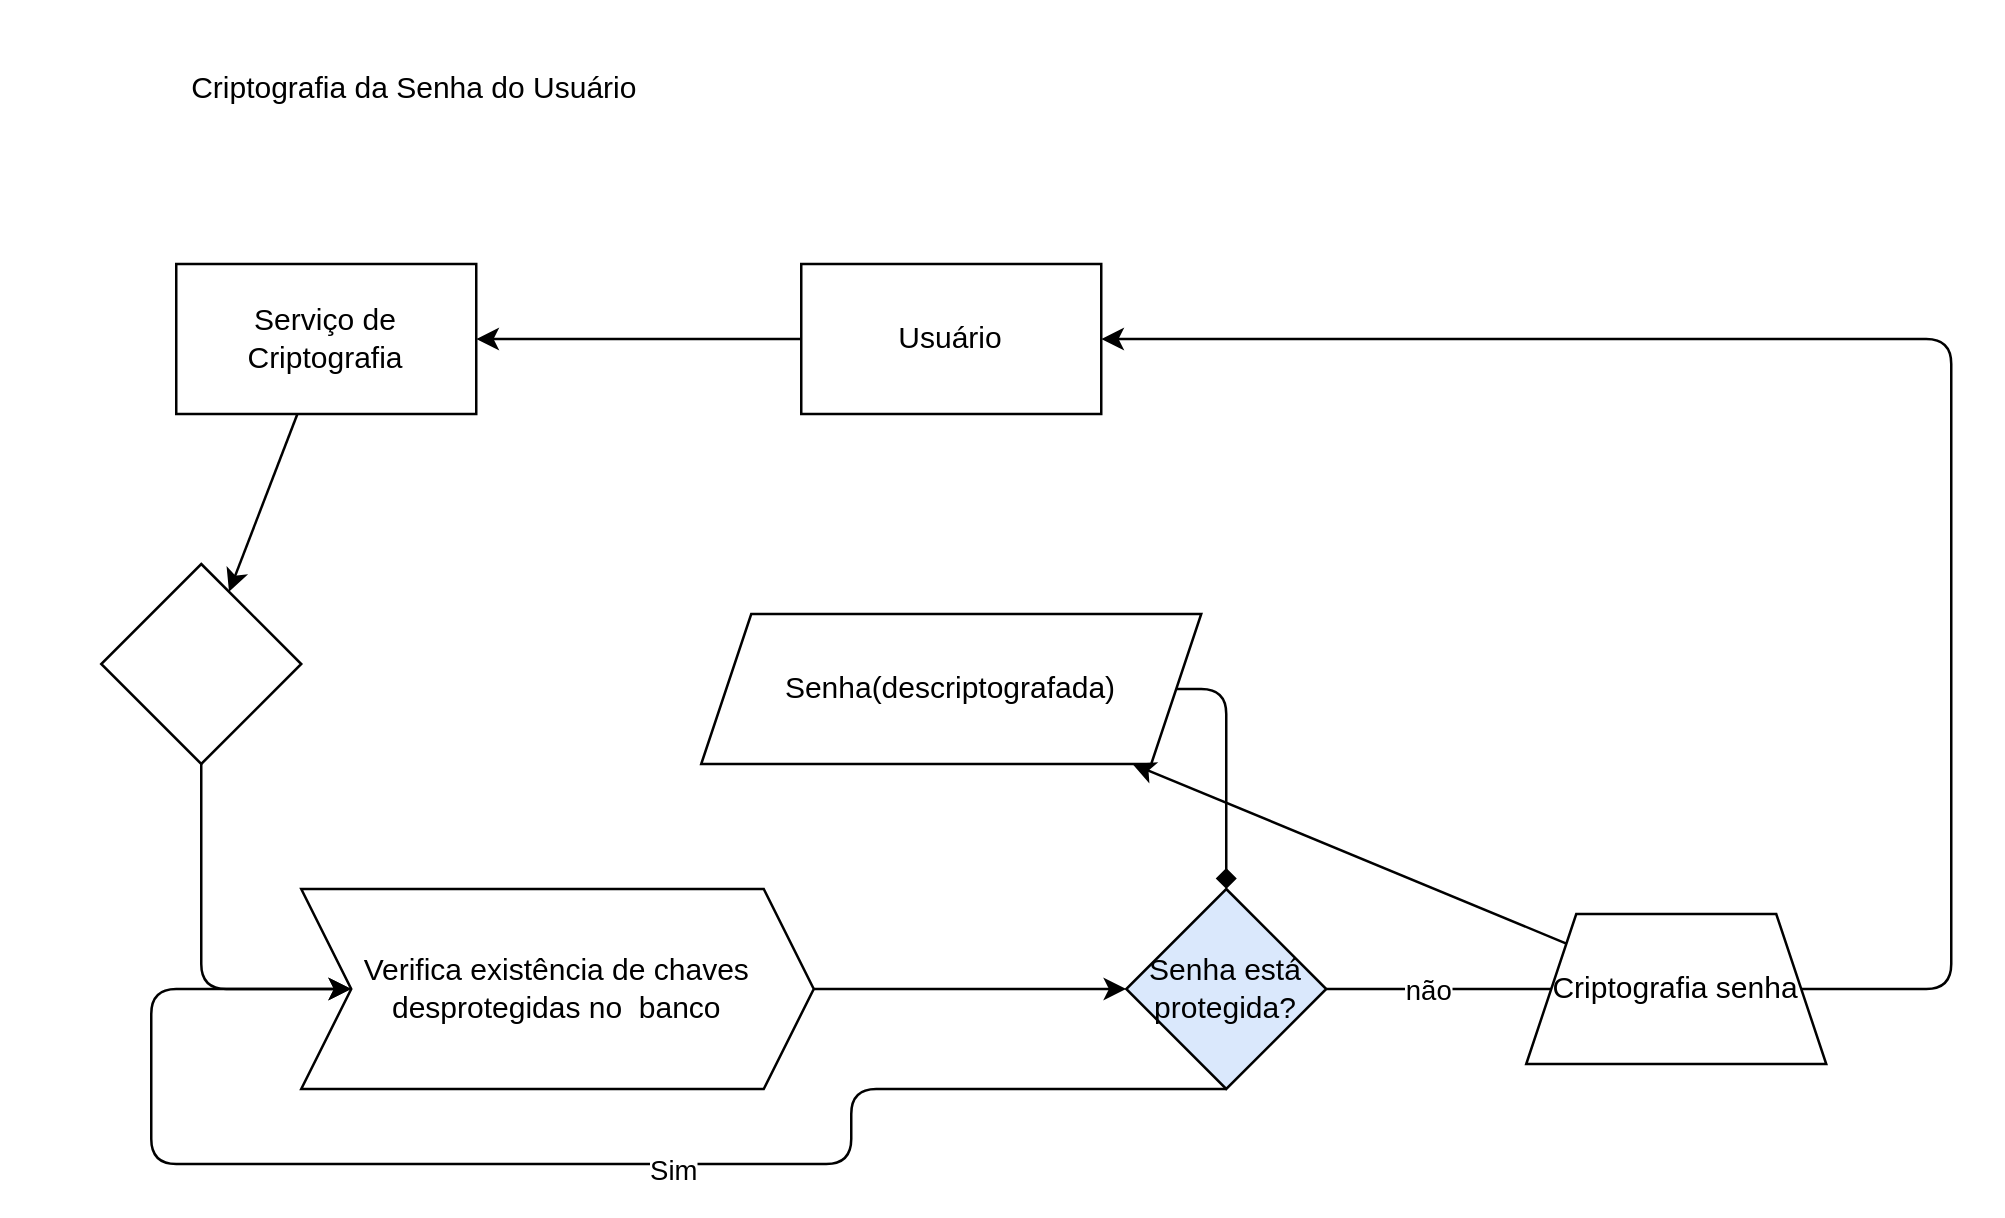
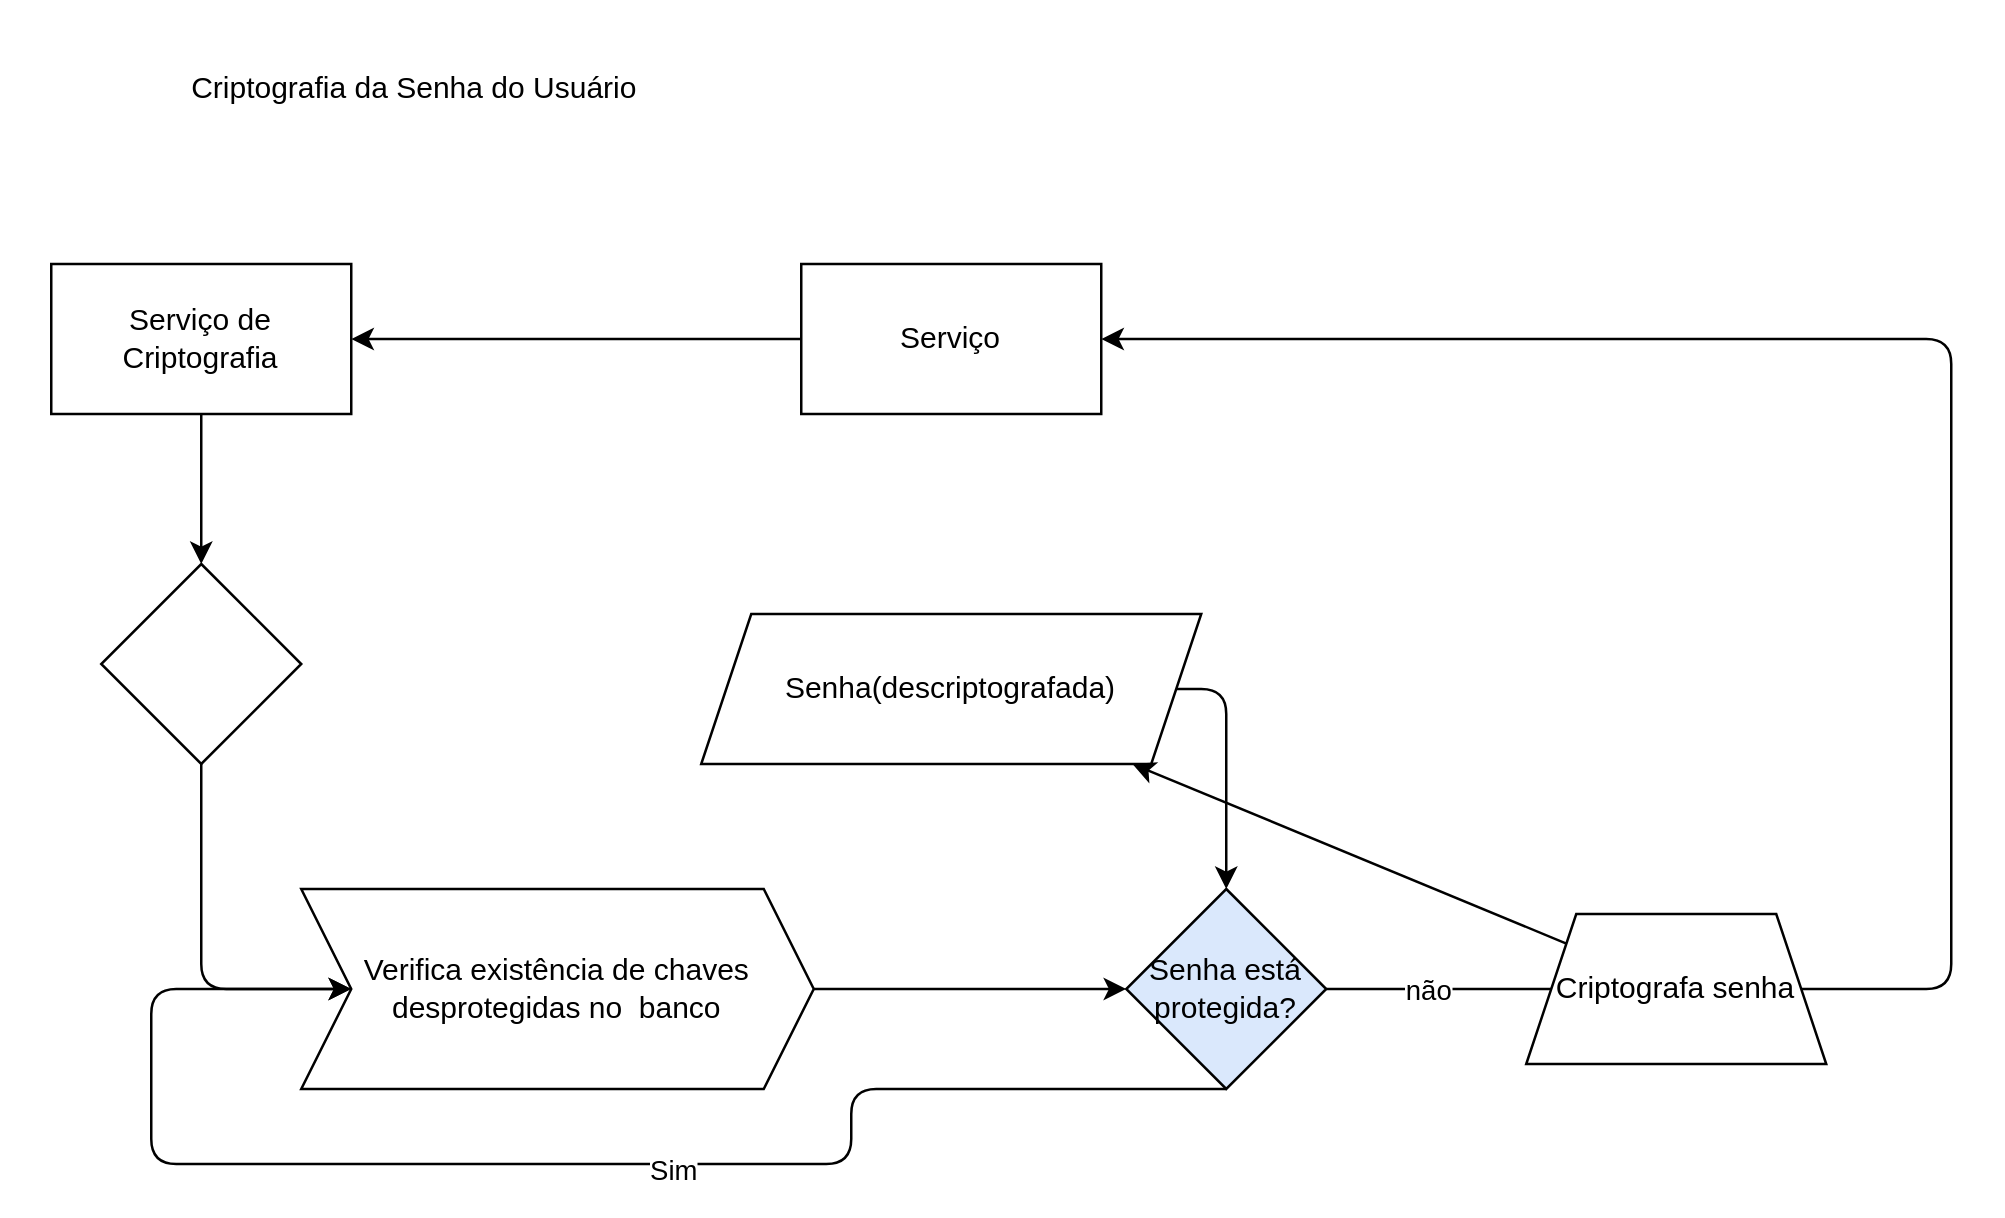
node "Serviço de Criptografia": moved (326, 339) -> (201, 339)
node "Usuário": label "Usuário" -> "Serviço"
edge "Senha(descriptografada)" -> "Senha está protegida?": arrowhead diamond -> classic
node "Criptografia senha": label "Criptografia senha" -> "Criptografa senha"
